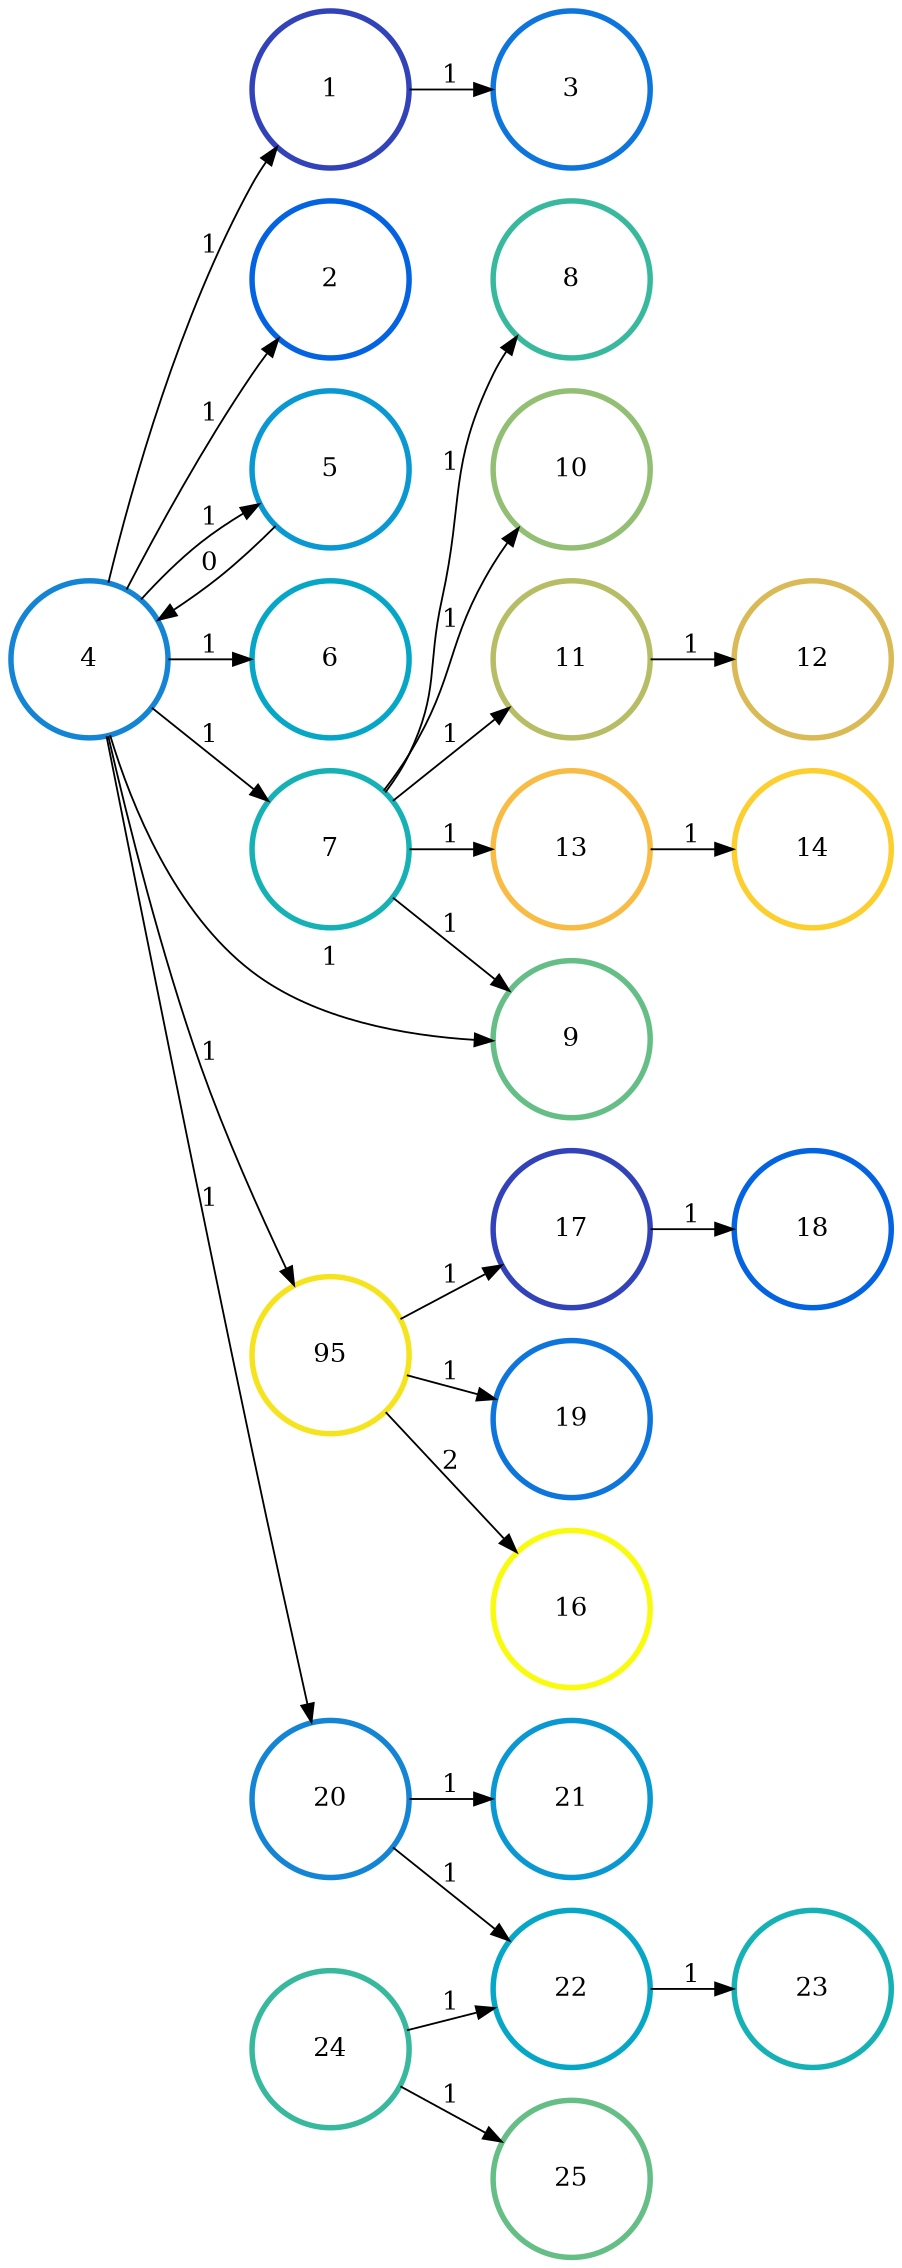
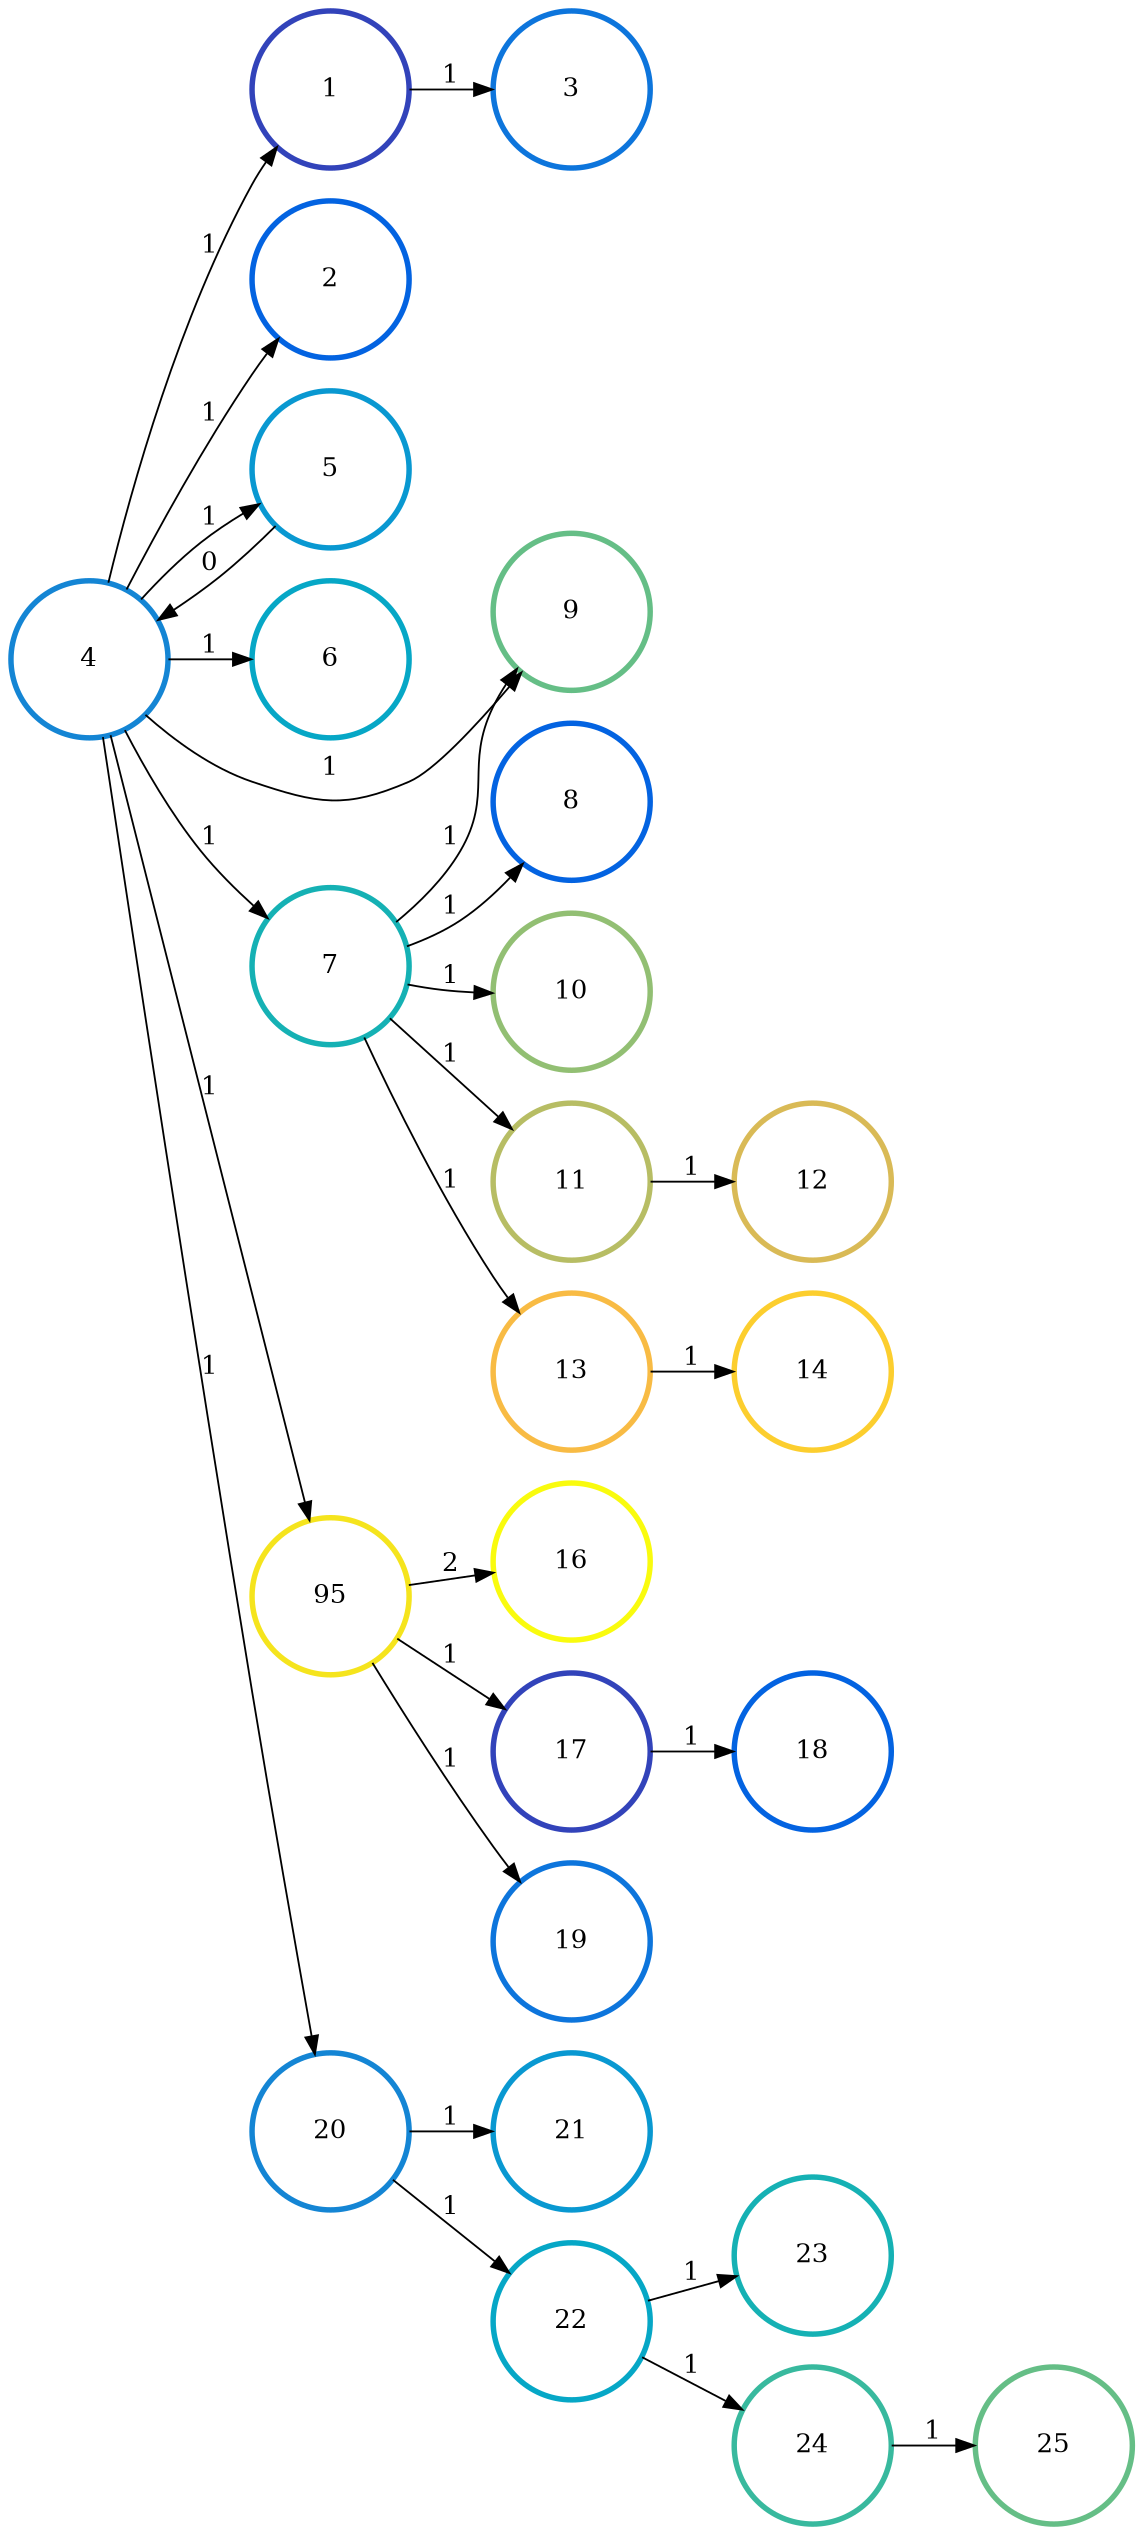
node "8": color #38b99e -> #0363e1
edge "24" -> "22": reversed
